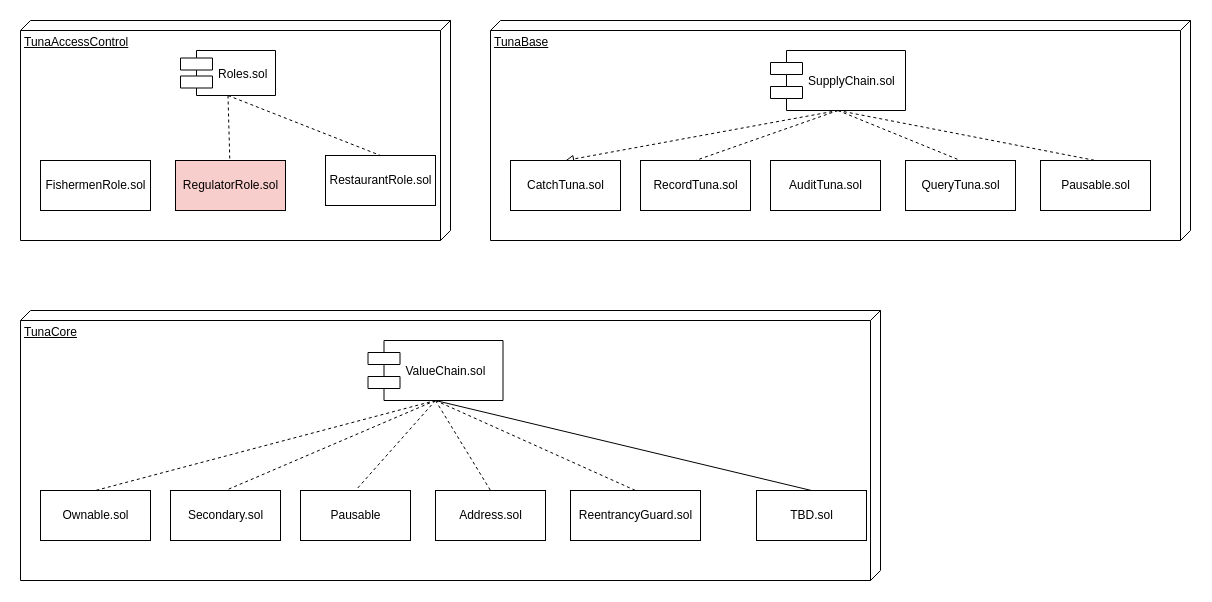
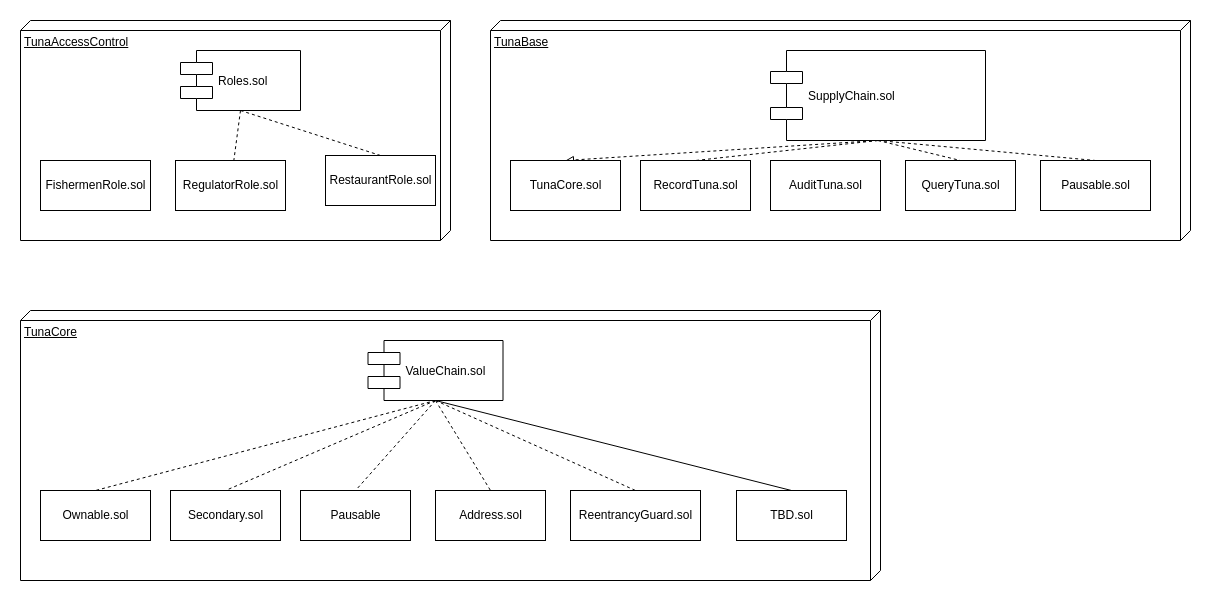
node "Roles.sol": size 95x45 -> 120x60
node "SupplyChain.sol": size 135x60 -> 215x90
node "RegulatorRole.sol": fillcolor #f8cecc -> #ffffff
node "CatchTuna.sol": label "CatchTuna.sol" -> "TunaCore.sol"
node "TBD.sol": moved (812, 516) -> (792, 516)
